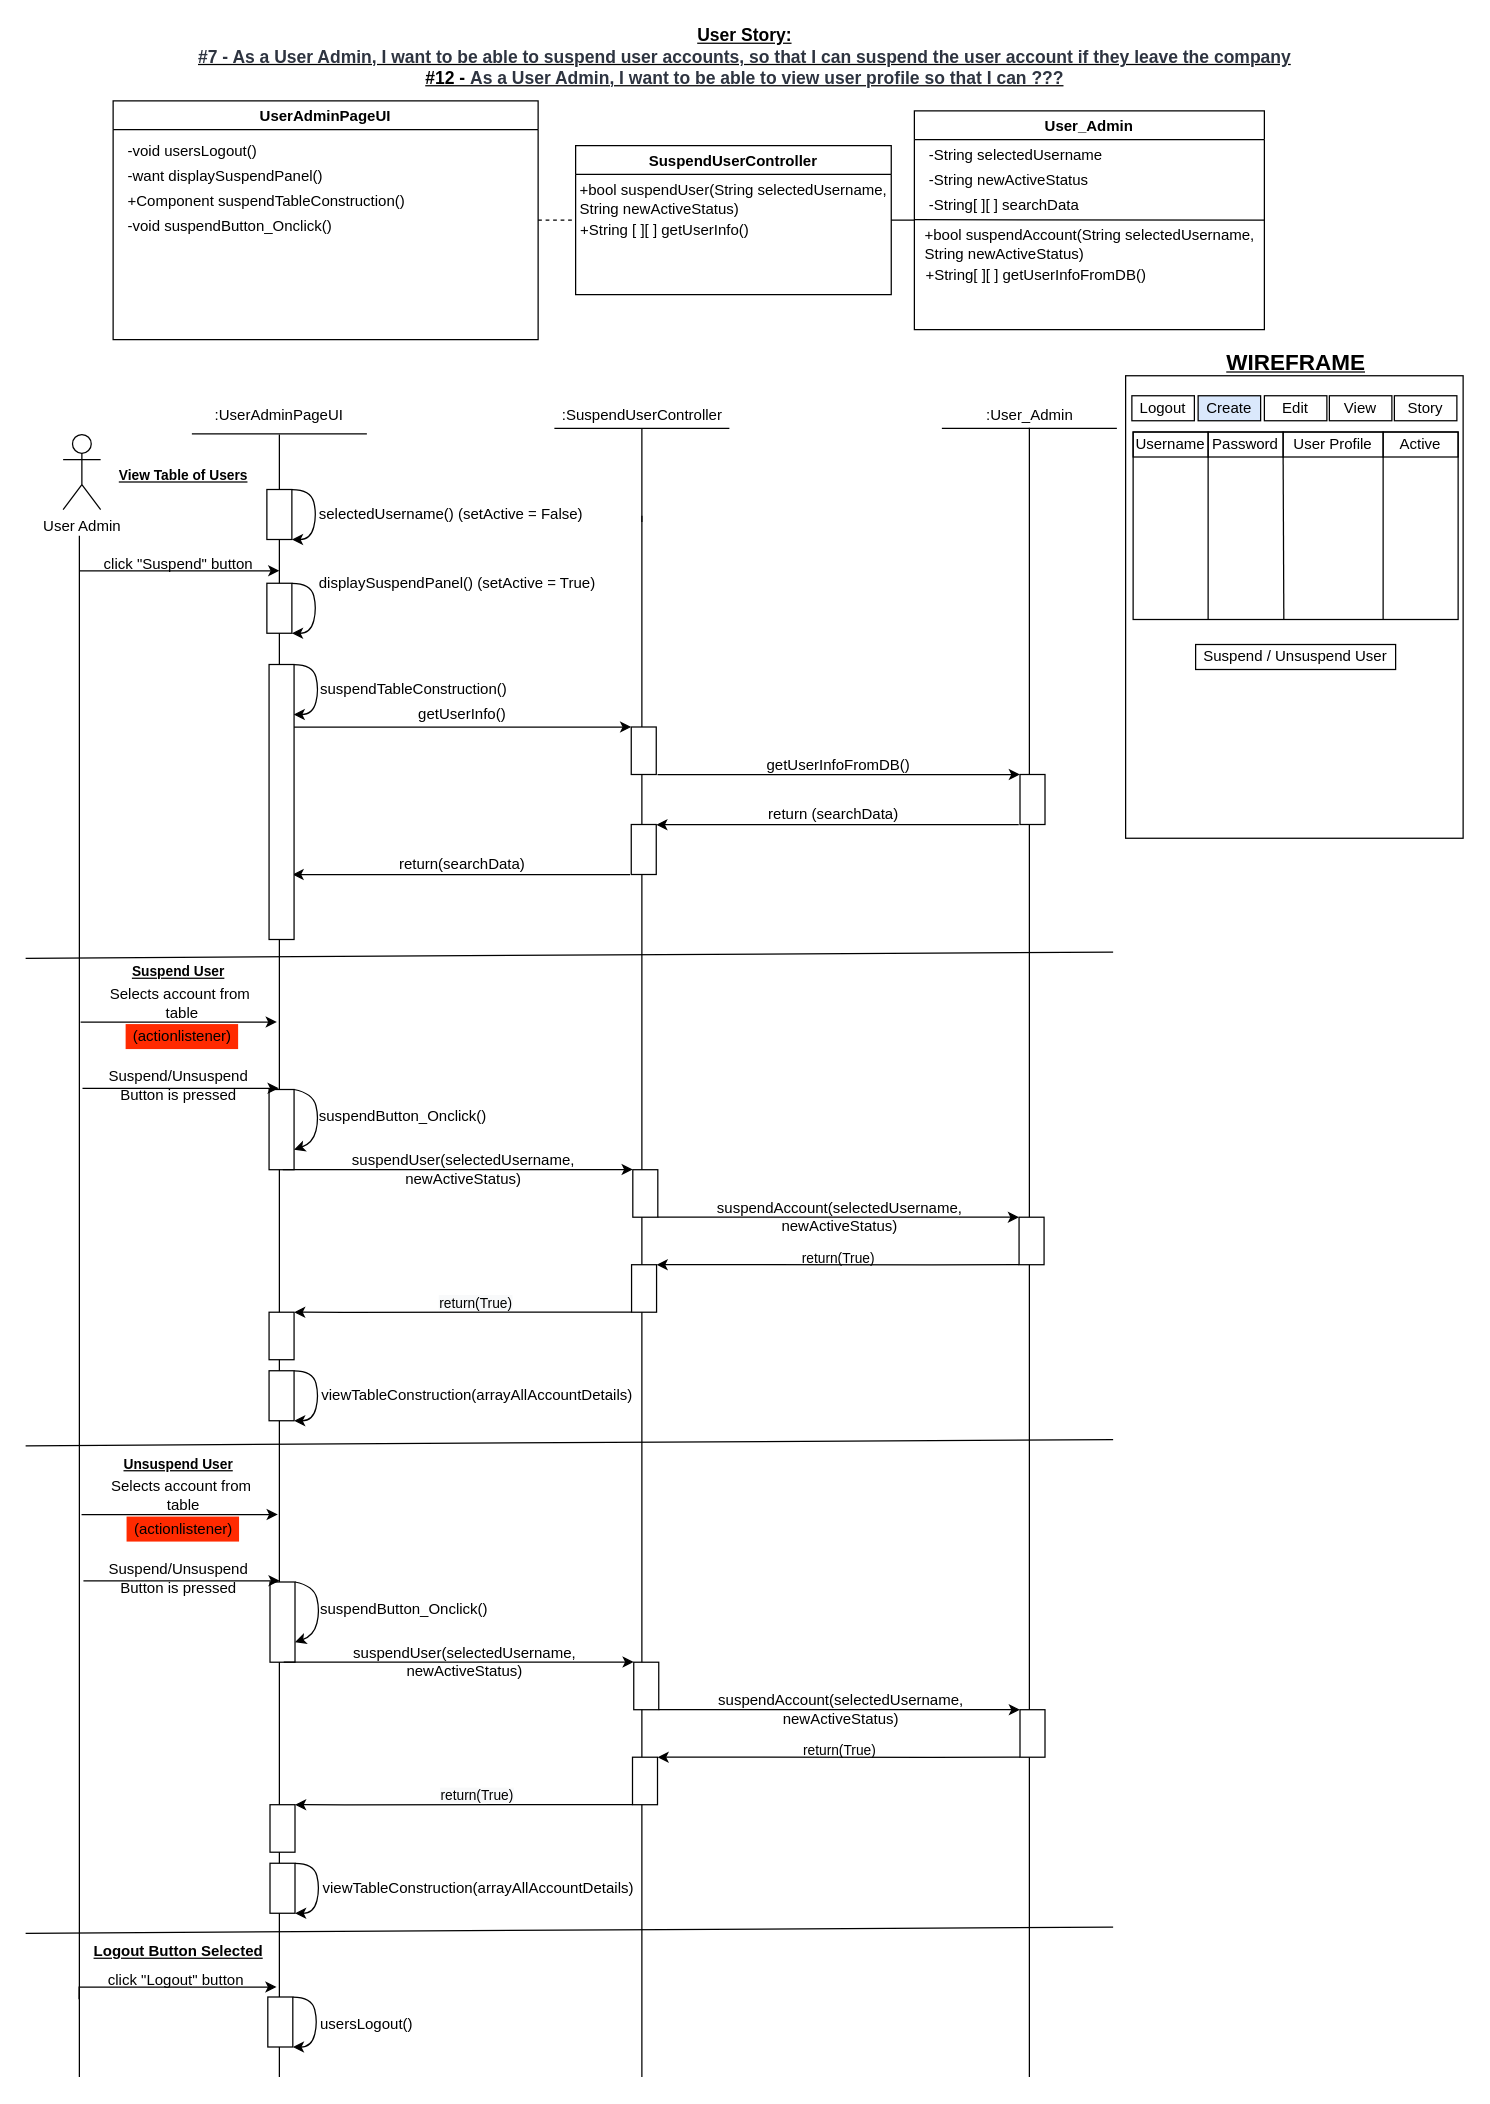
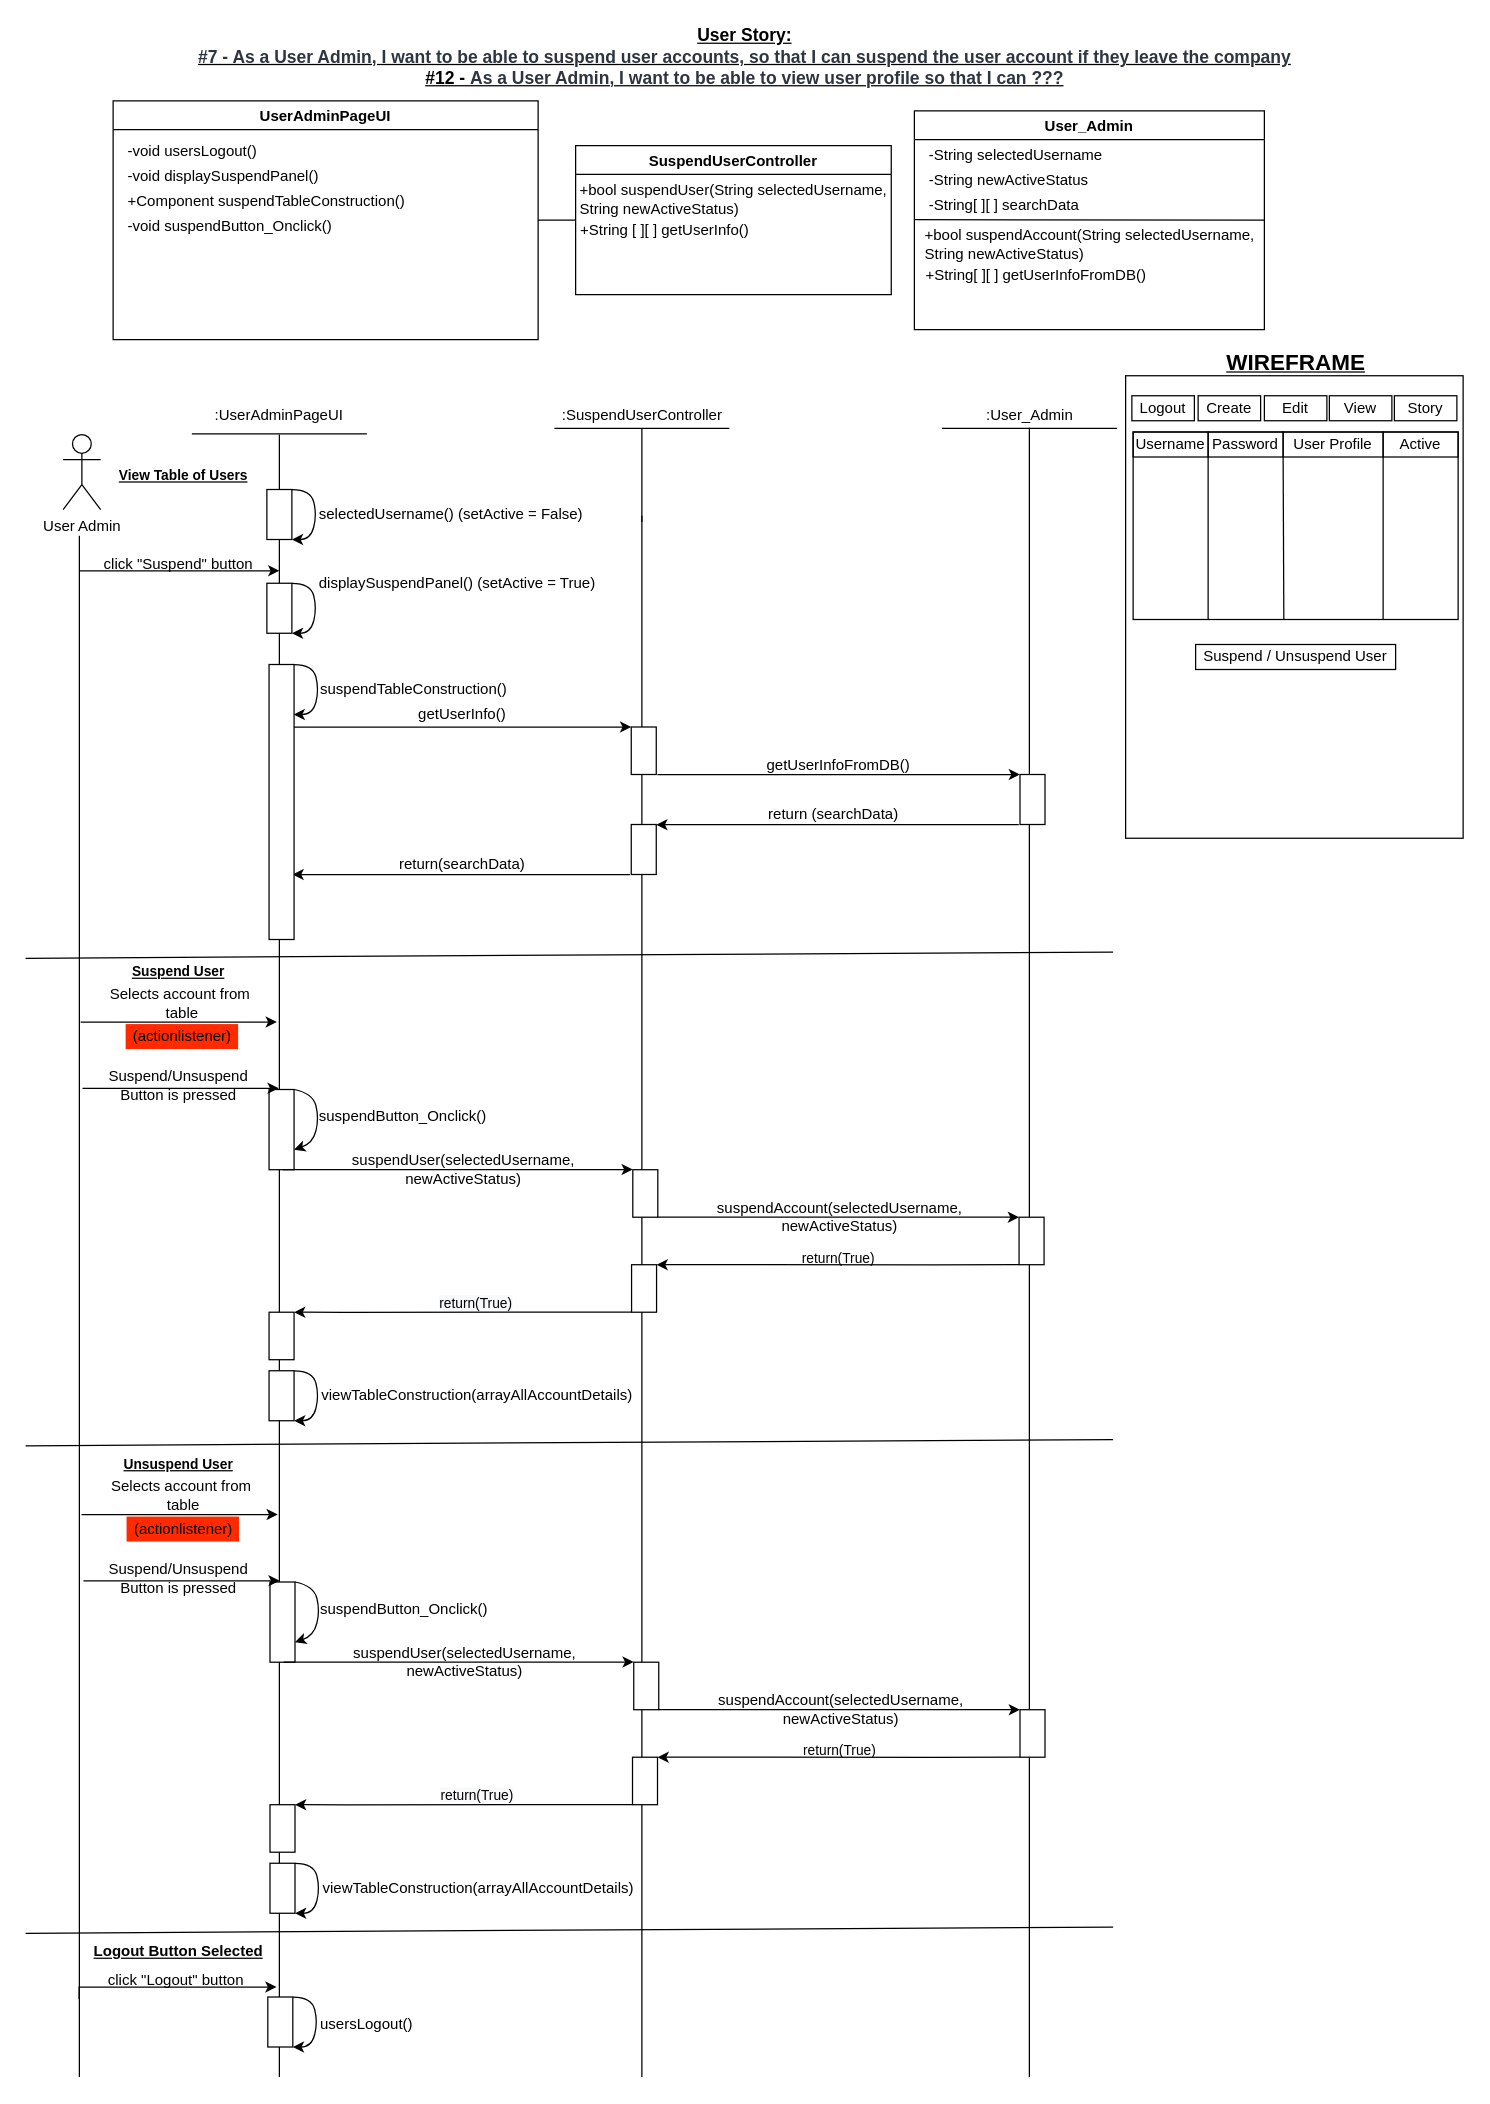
node "-want displaySuspendPanel()": label "-want displaySuspendPanel()" -> "-void displaySuspendPanel()"
edge "UserAdminPageUI" -- "SuspendUserController": style dashed -> solid
edge "SuspendUserController" -- "User_Admin": removed
node "Create": fillcolor #dae8fc -> #ffffff
